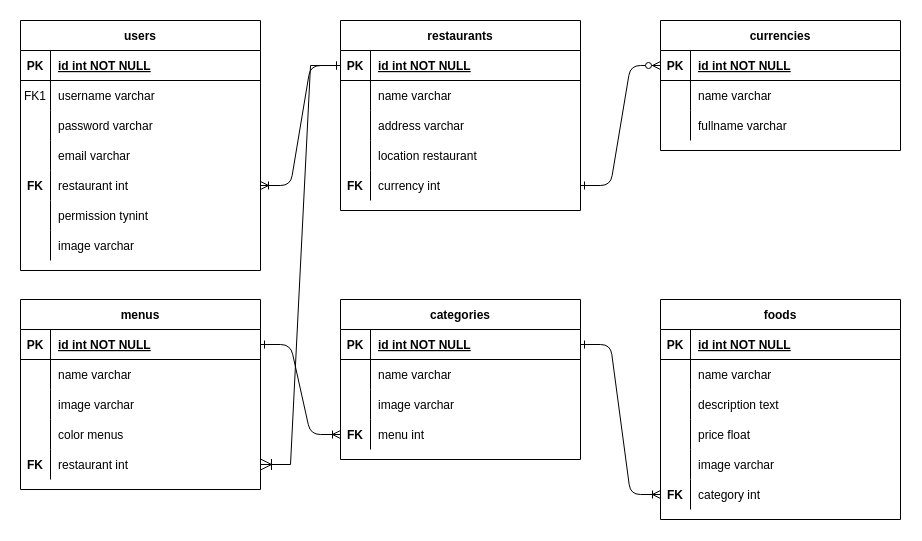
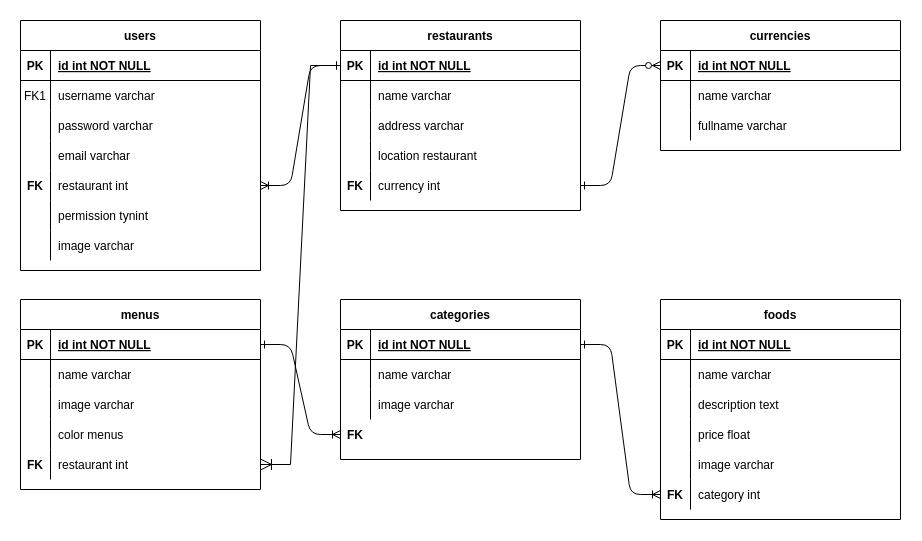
node "menu int": removed
